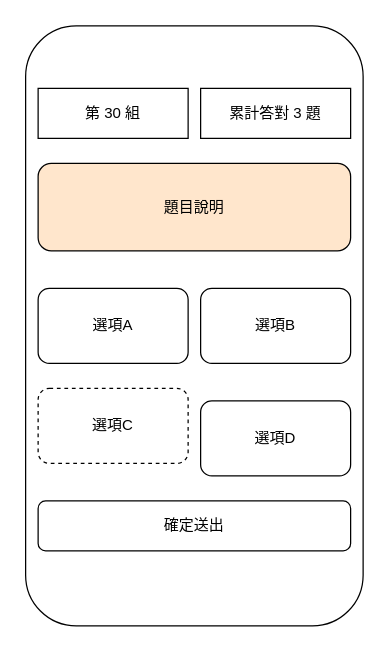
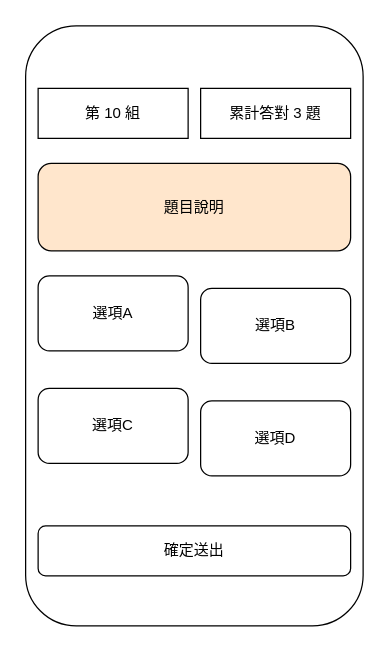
node "第 30 組": label "第 30 組" -> "第 10 組"
node "選項A": moved (113, 326) -> (113, 313)
node "選項C": style dashed -> solid
node "確定送出": moved (194, 526) -> (194, 551)
